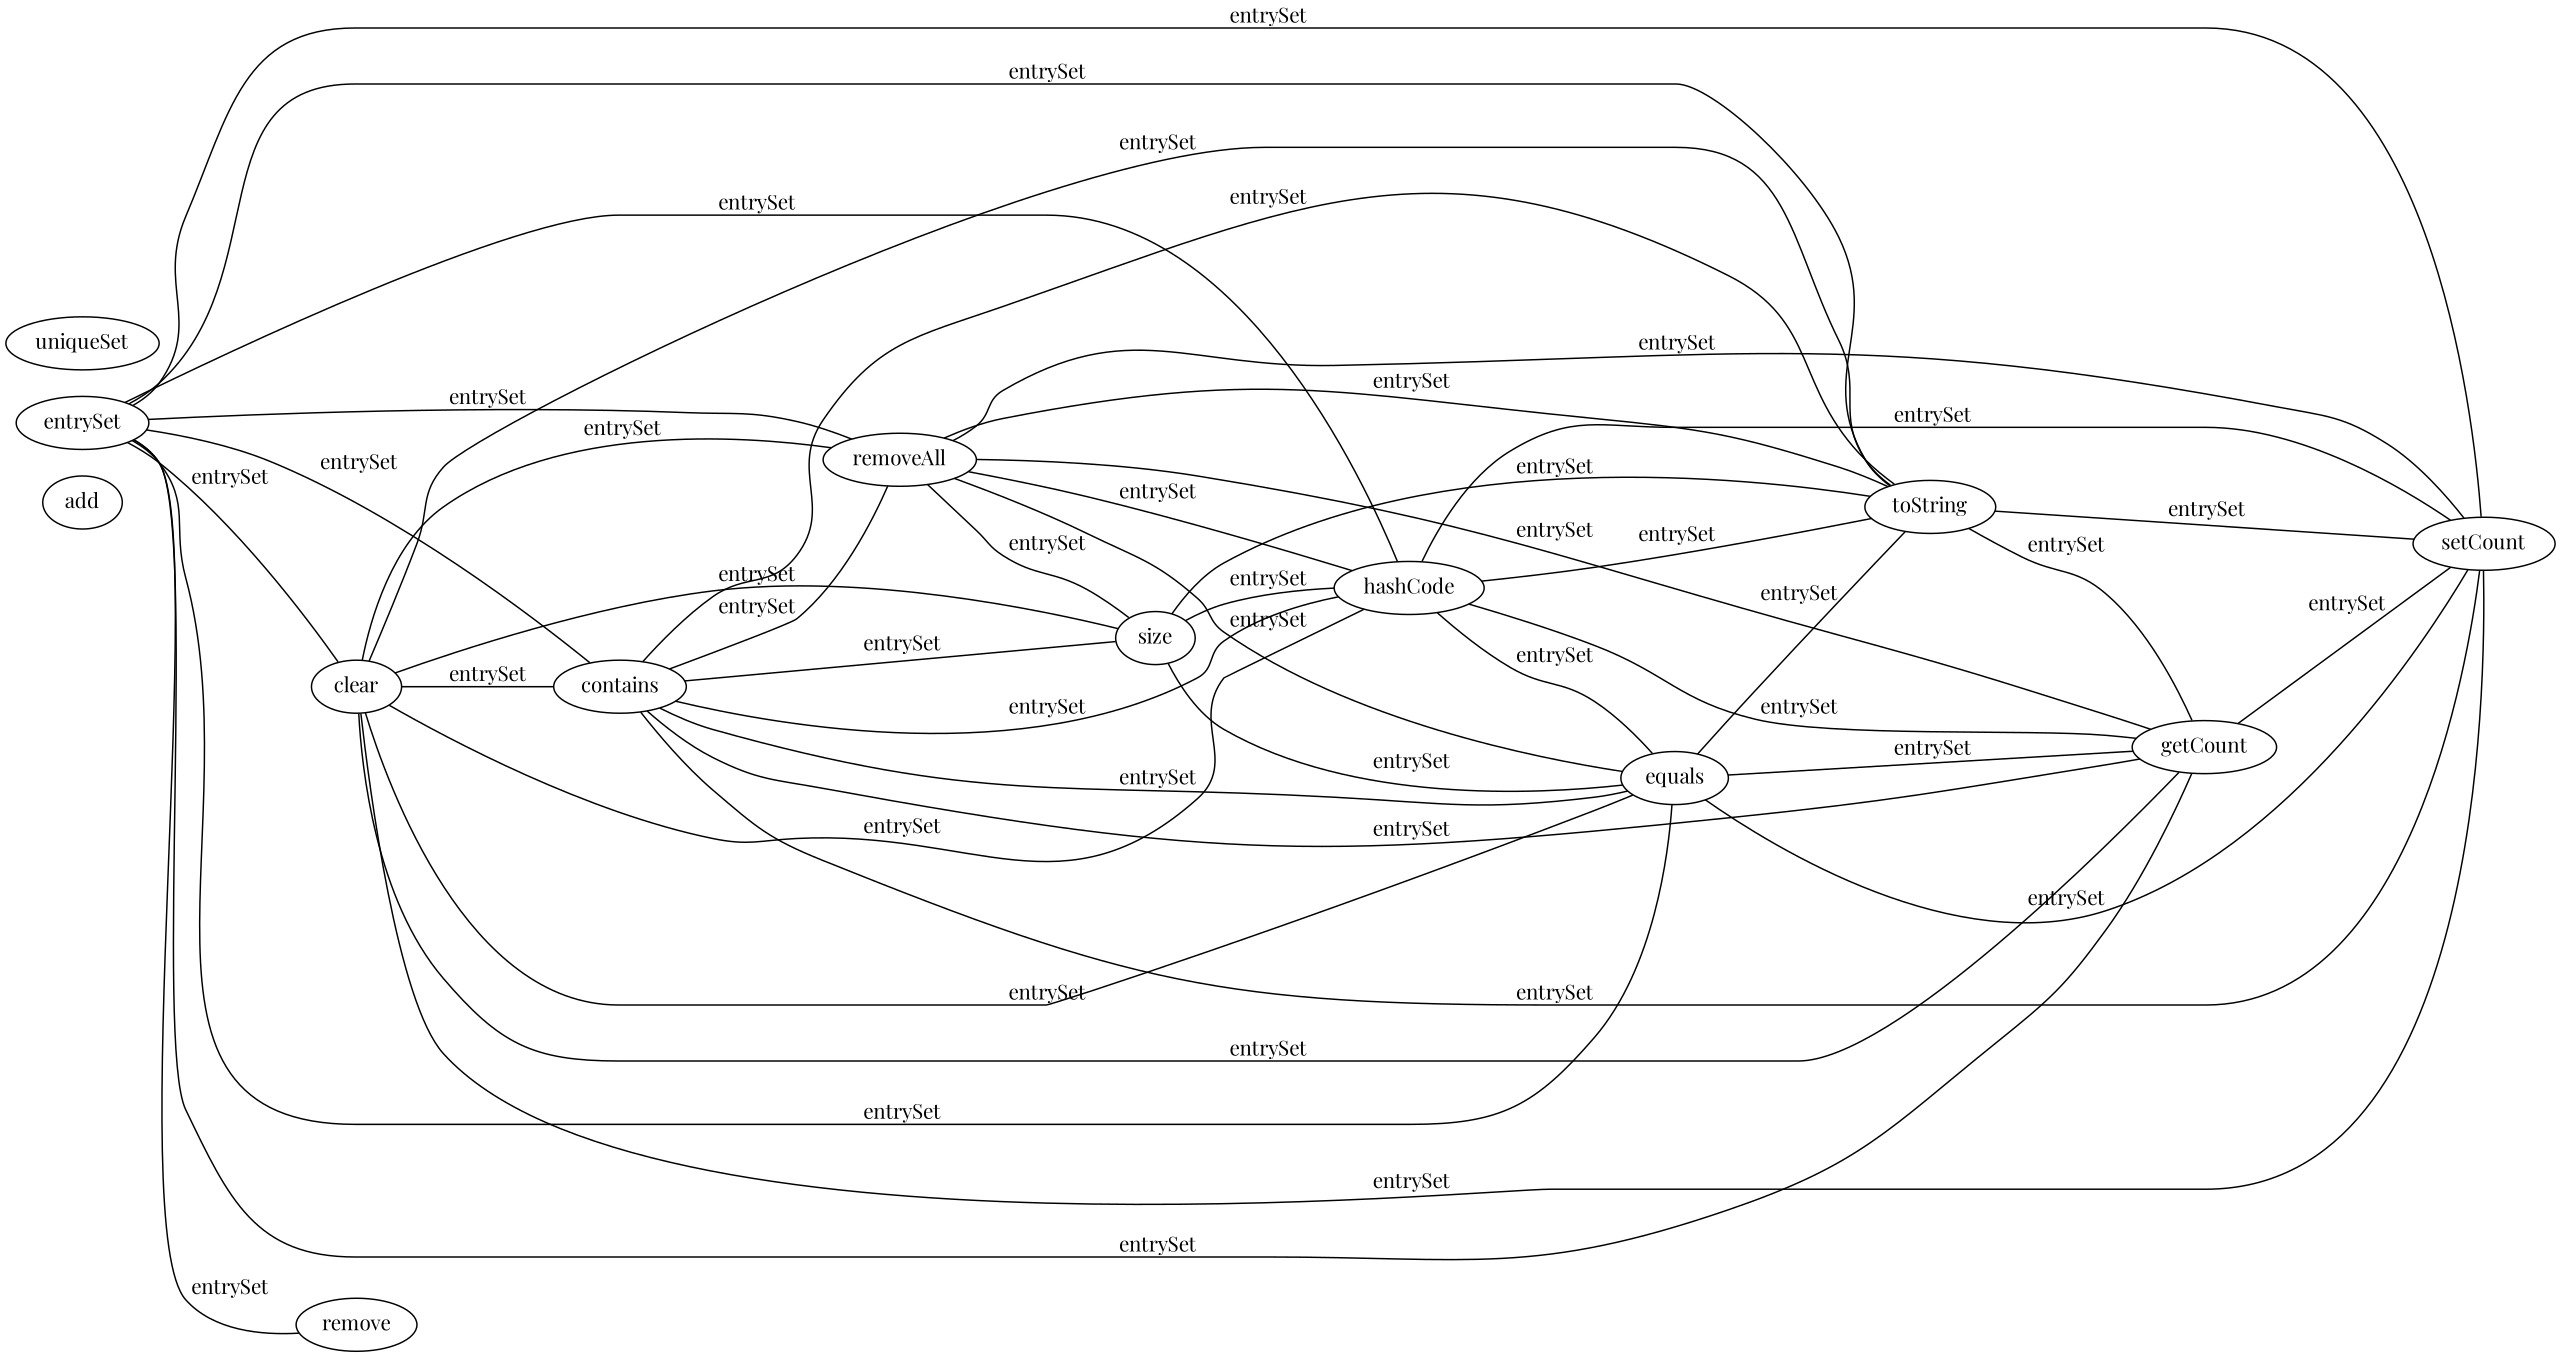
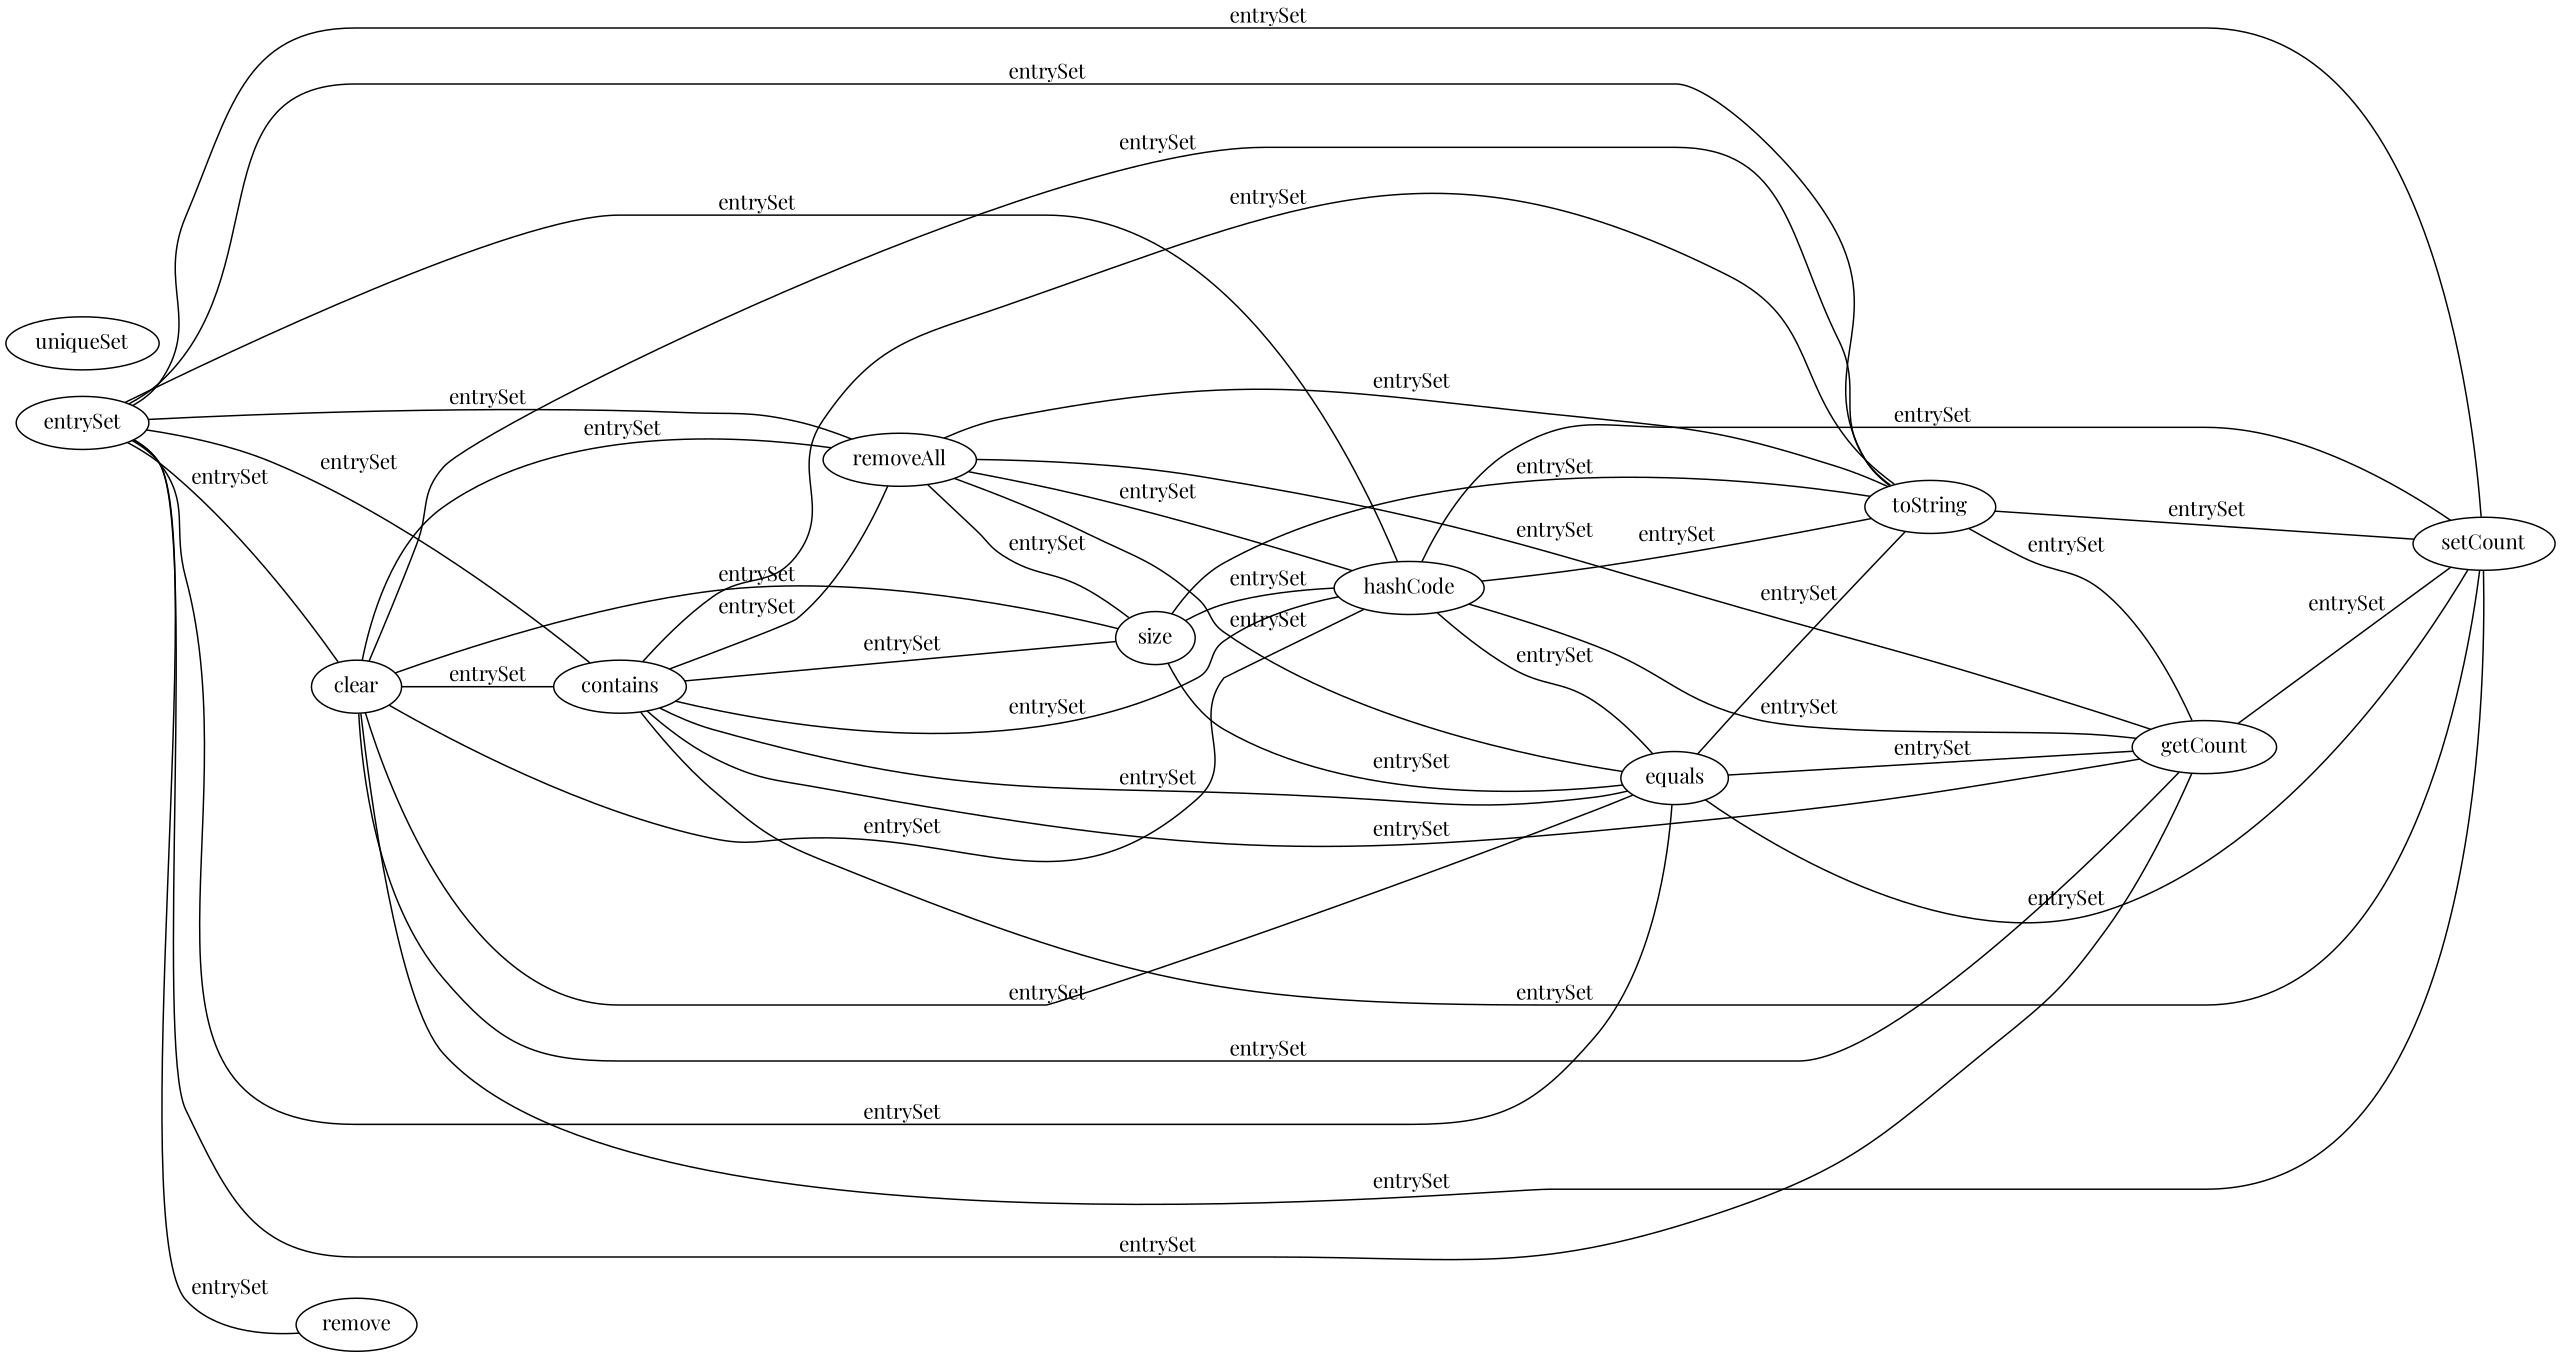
edge "removeAll" -- "setCount": removed, label "entrySet"
node "add": removed
